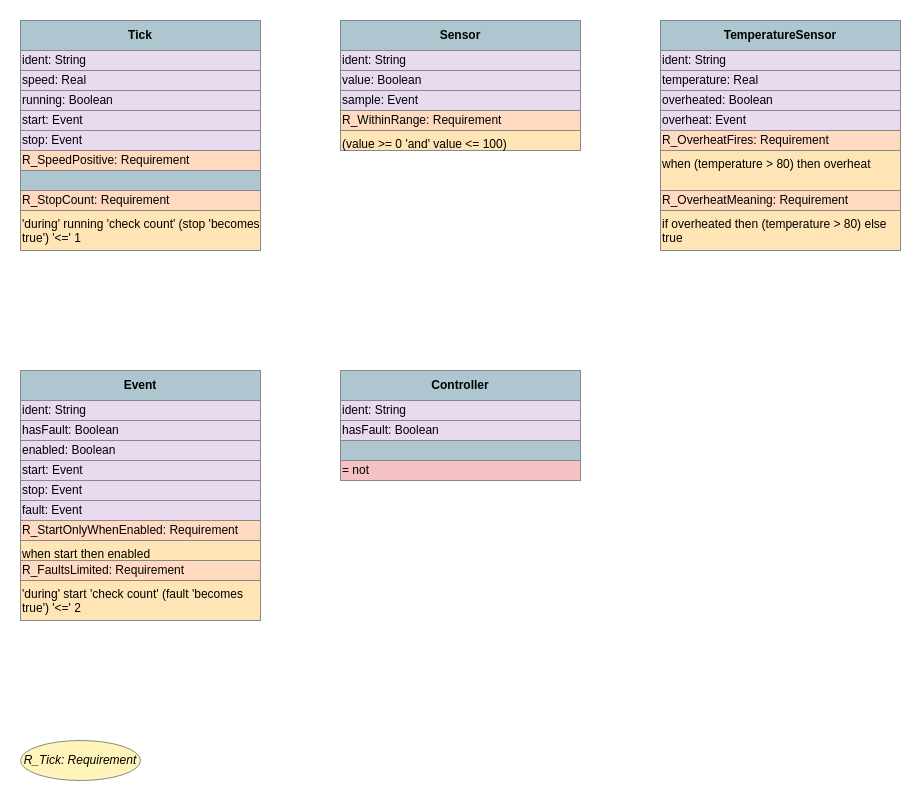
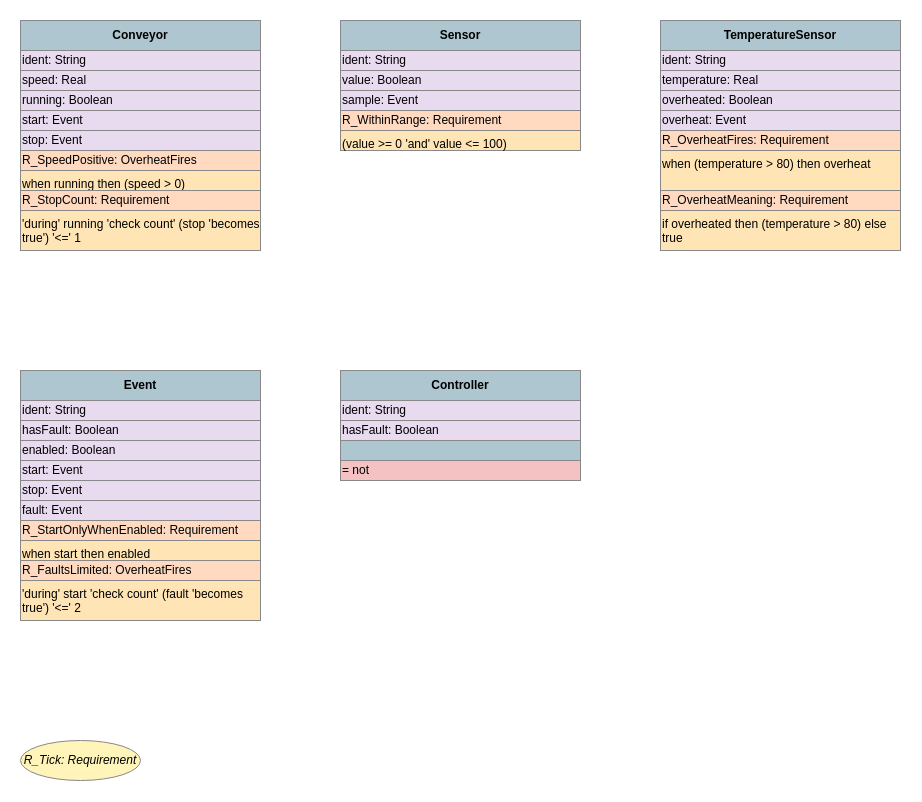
node "Tick": label "Tick" -> "Conveyor"
node "R_SpeedPositive: Requirement": label "R_SpeedPositive: Requirement" -> "R_SpeedPositive: OverheatFires"
node "when running then (speed > 0)": added
node "R_FaultsLimited: Requirement": label "R_FaultsLimited: Requirement" -> "R_FaultsLimited: OverheatFires"
